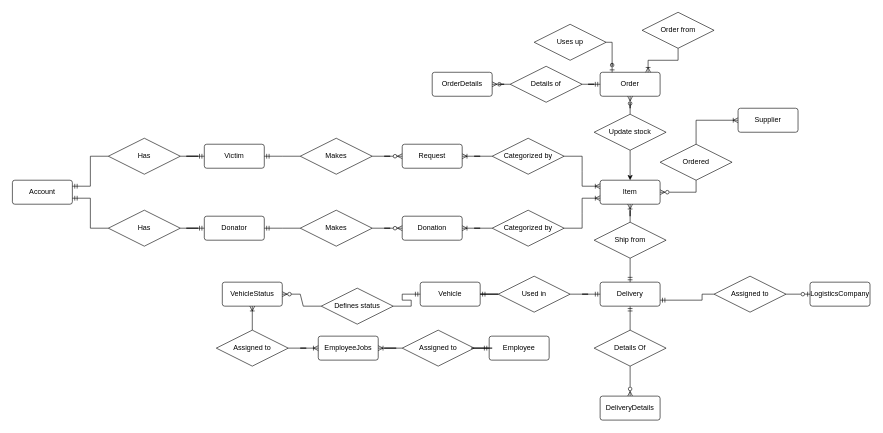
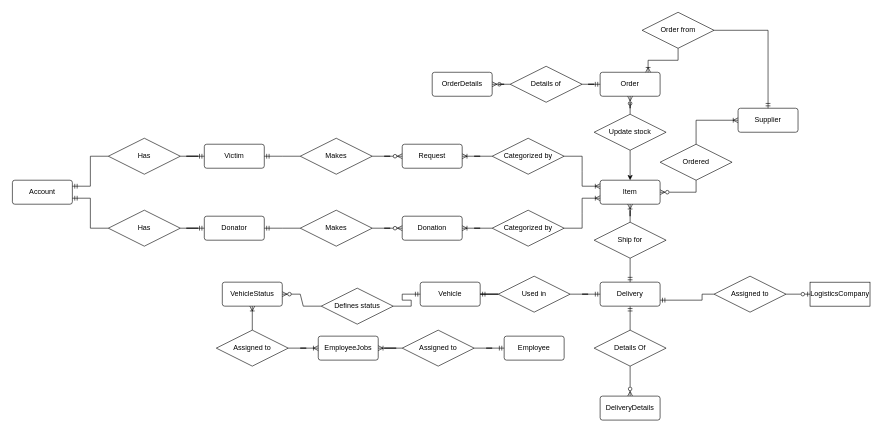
edge "Order from" -> "Supplier": added
node "Uses up": removed
edge "Uses up" -> "Order": removed
node "Ship from": label "Ship from" -> "Ship for"
node "LogisticsCompany": shape rounded rectangle -> rectangle
node "Employee": moved (519, 348) -> (534, 348)
